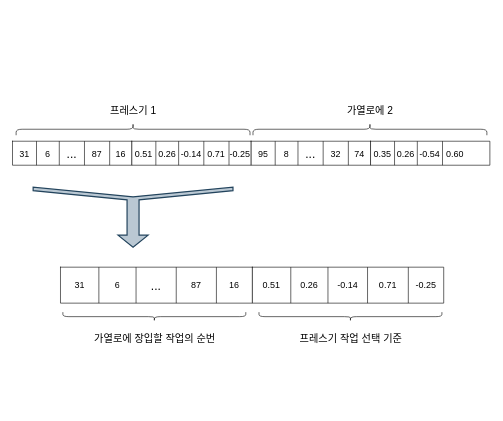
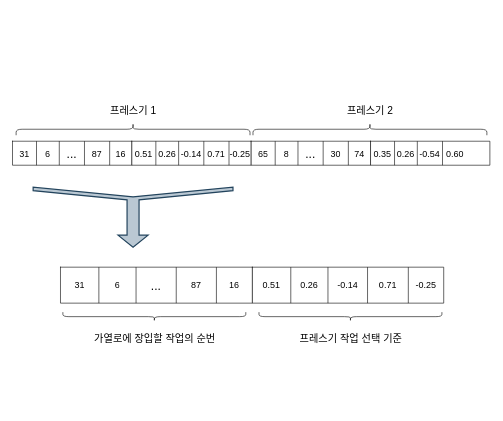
node "가열로에 2": label "가열로에 2" -> "프레스기 2"
node "95": label "95" -> "65"
node "32": label "32" -> "30"
